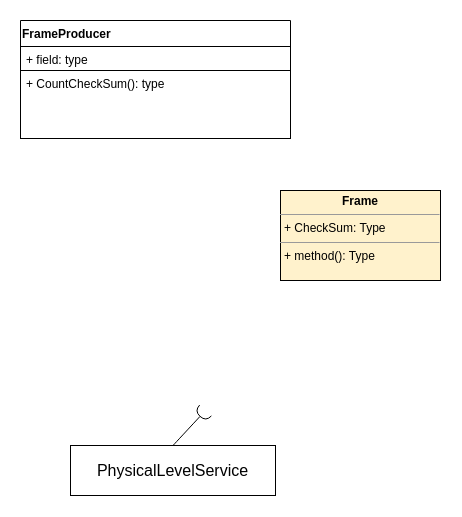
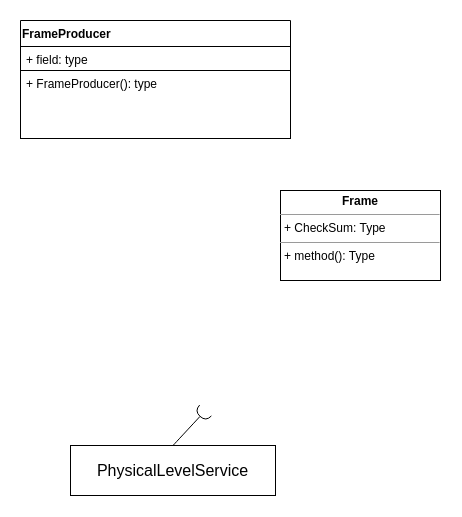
node "+ CountCheckSum(): type": label "+ CountCheckSum(): type" -> "+ FrameProducer(): type"
node "Frame + CheckSum: Type + method(): Type": fillcolor #fff2cc -> #ffffff
